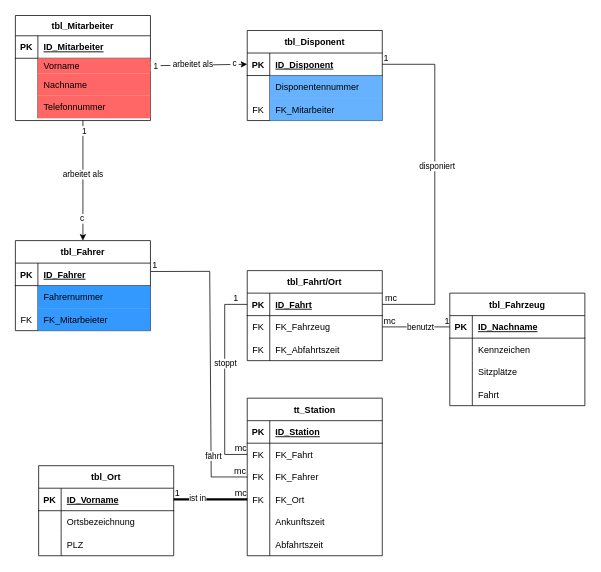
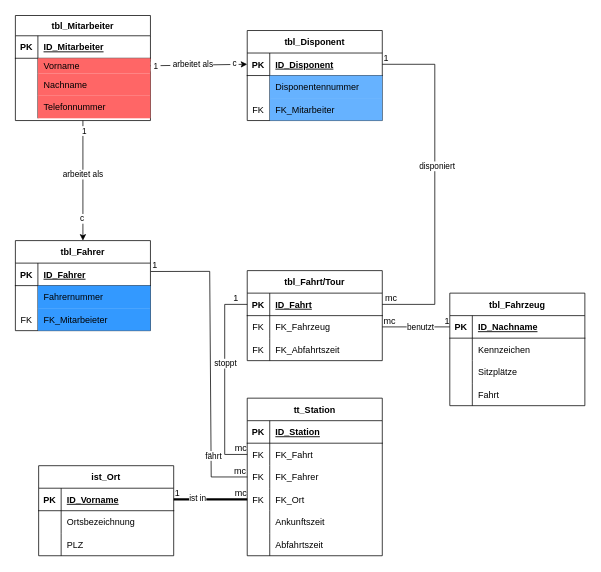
node "tbl_Fahrt/Ort": label "tbl_Fahrt/Ort" -> "tbl_Fahrt/Tour"
node "tbl_Ort": label "tbl_Ort" -> "ist_Ort"
